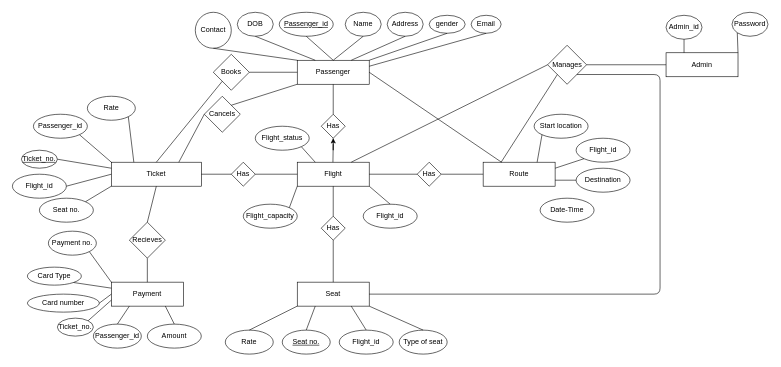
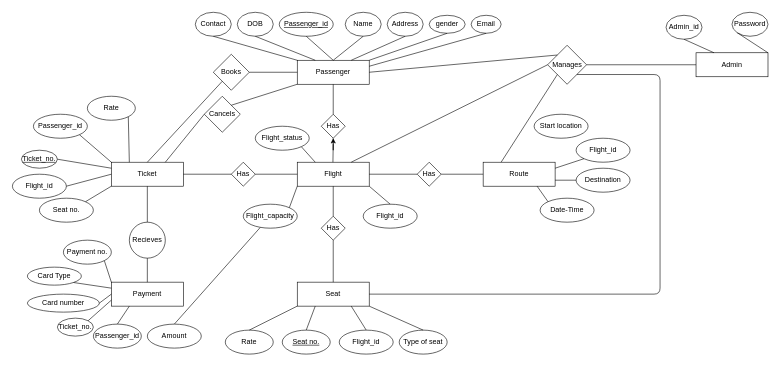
node "Contact": size 36x36 -> 36x24
node "Admin": moved (702, 65) -> (732, 65)
edge "Passenger" -- "Route": now "Passenger" -- "Manages"
edge "Start location" -- "Route": removed
node "Ticket": size 90x24 -> 72x24
edge "Route" -- "Date-Time": added
node "Recieves": shape diamond -> ellipse
node "Payment no.": moved (72, 243) -> (87, 252)
edge "Payment" -- "Amount": now "Flight_capacity" -- "Amount"
